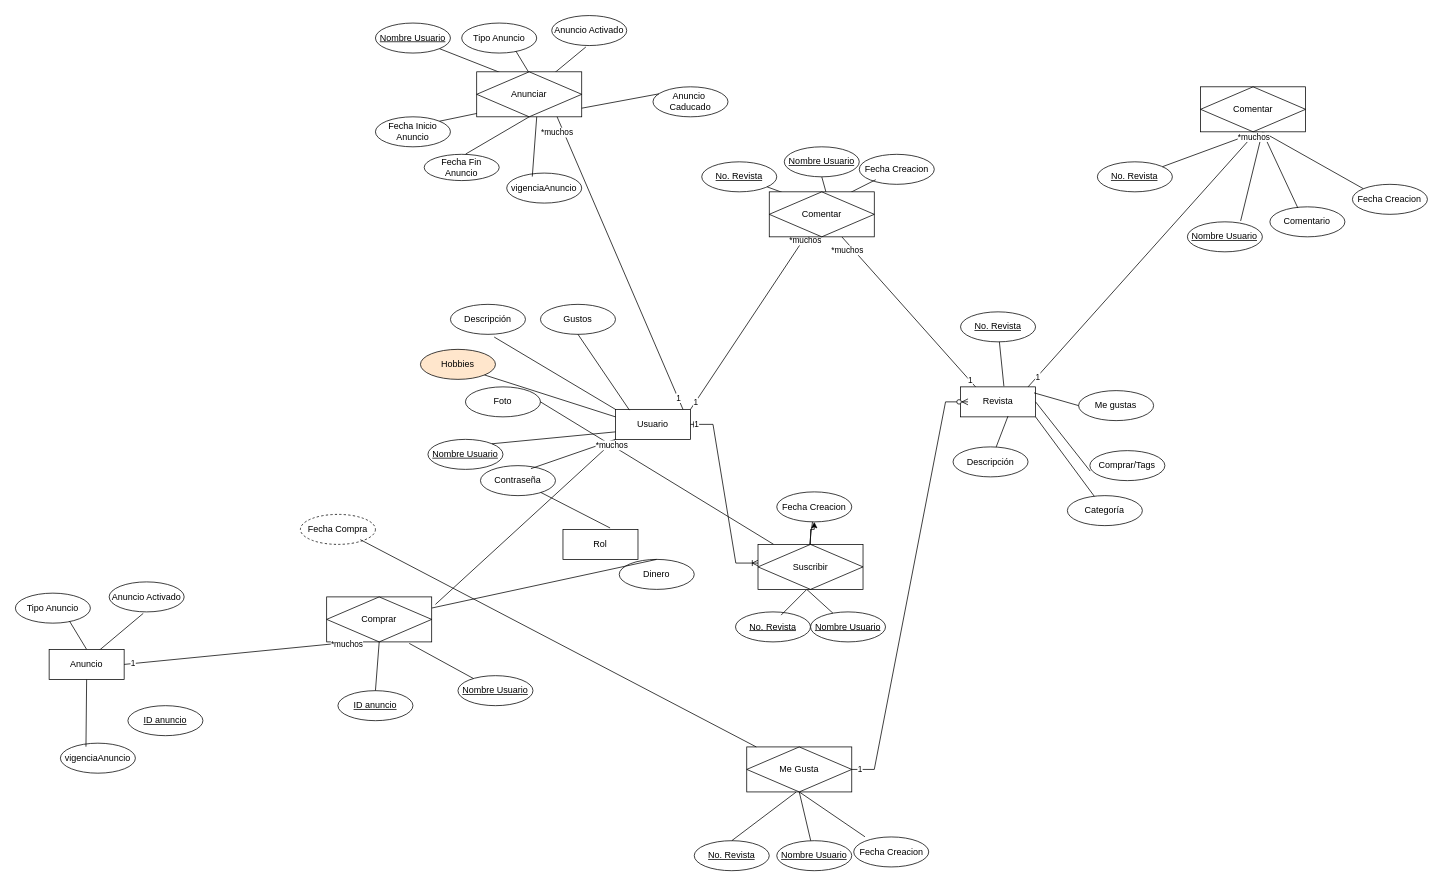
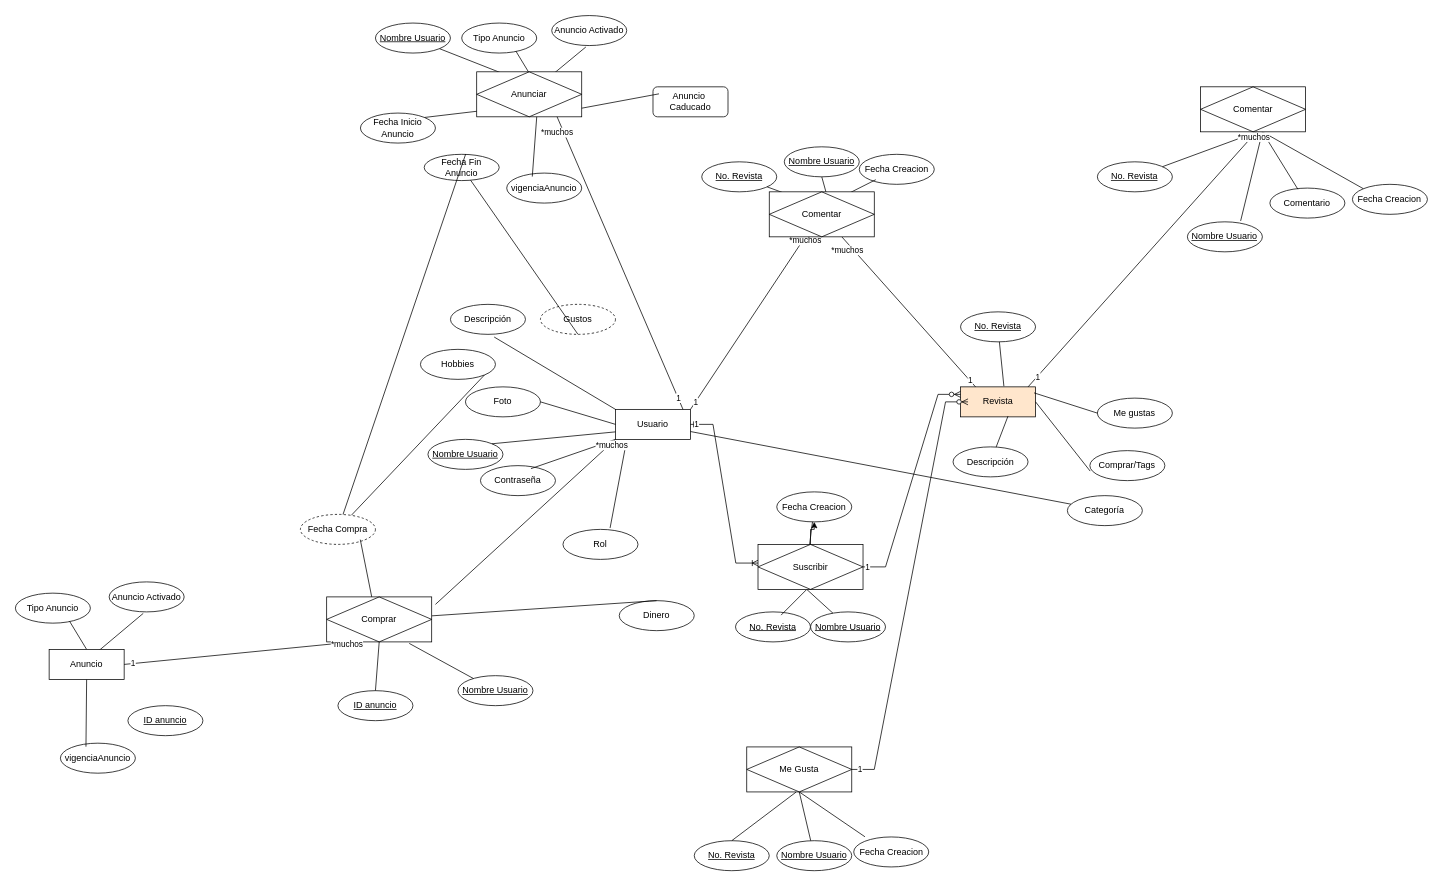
node "Anuncio Caducado": shape ellipse -> rounded rectangle
node "Fecha Inicio Anuncio": moved (413, 132) -> (398, 128)
edge "Anunciar" -- "Fecha Fin Anuncio": now "Fecha Compra" -- "Fecha Fin Anuncio"
node "Comentario": moved (1307, 222) -> (1307, 203)
node "Gustos": style solid -> dashed
node "Hobbies": fillcolor #ffe6cc -> #ffffff
edge "Gustos" -- "Usuario": now "Gustos" -- "Fecha Fin Anuncio"
edge "Hobbies" -- "Usuario": now "Hobbies" -- "Fecha Compra"
node "Revista": fillcolor #ffffff -> #ffe6cc
node "Me gustas": moved (1116, 405) -> (1135, 413)
edge "Revista" -- "Categoría": now "Usuario" -- "Categoría"
edge "Suscribir" -> "Revista": added, label "1"
edge "Foto" -- "Suscribir": now "Foto" -- "Usuario"
edge "Contraseña" -- "Rol": now "Usuario" -- "Rol"
node "Rol": shape rectangle -> ellipse
node "Dinero": moved (657, 574) -> (657, 615)
edge "Fecha Compra" -- "Me Gusta": now "Fecha Compra" -- "Comprar"
